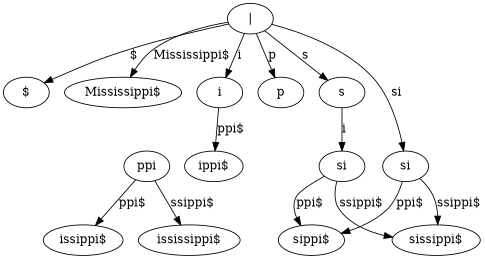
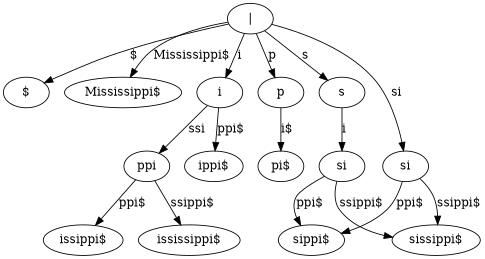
edge "i" -> "ppi": added, label "ssi"
node "pi$": added
